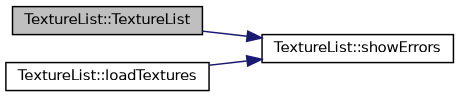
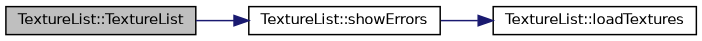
edge "TextureList::loadTextures" -> "TextureList::showErrors": reversed
